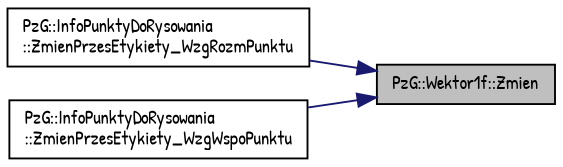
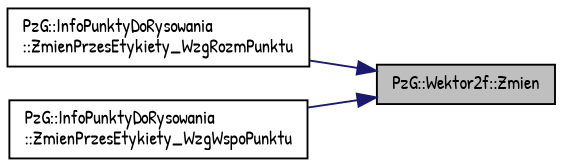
node "PzG::Wektor1f::Zmien": label "PzG::Wektor1f::Zmien" -> "PzG::Wektor2f::Zmien"
